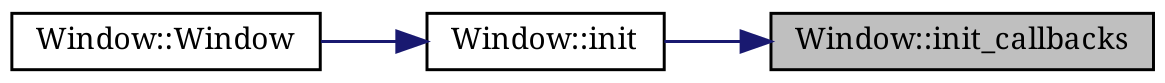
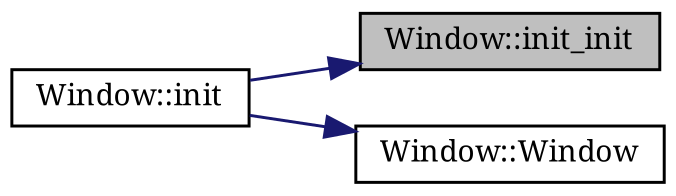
edge "Window::Window" -> "Window::init": reversed
node "Window::init_callbacks": label "Window::init_callbacks" -> "Window::init_init"
